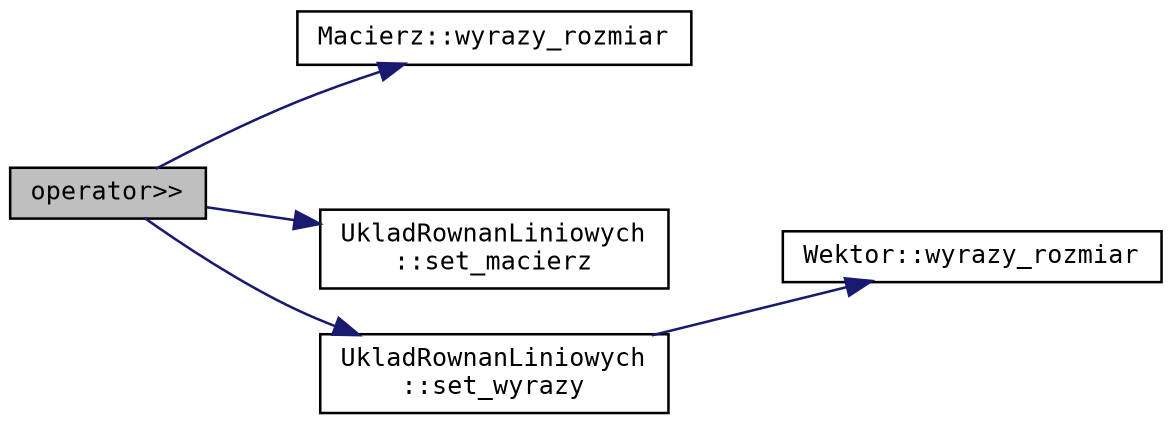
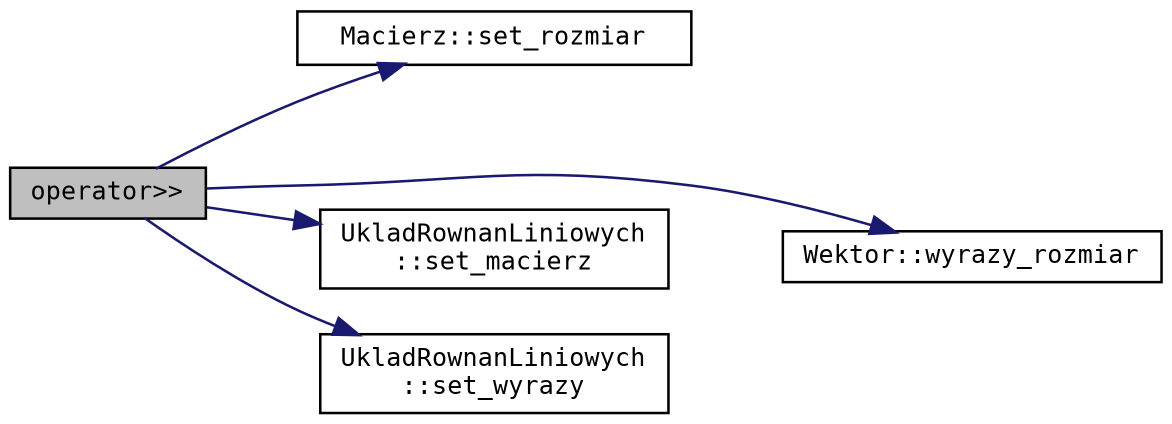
node "Macierz::wyrazy_rozmiar": label "Macierz::wyrazy_rozmiar" -> "Macierz::set_rozmiar"
edge "UkladRownanLiniowych ::set_wyrazy" -> "Wektor::wyrazy_rozmiar": now "operator>>" -> "Wektor::wyrazy_rozmiar"
